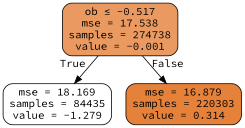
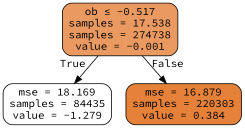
node "ob ≤ -0.517": text "mse = 17.538" -> "samples = 17.538"
node "mse = 16.879": text "value = 0.314" -> "value = 0.384"
